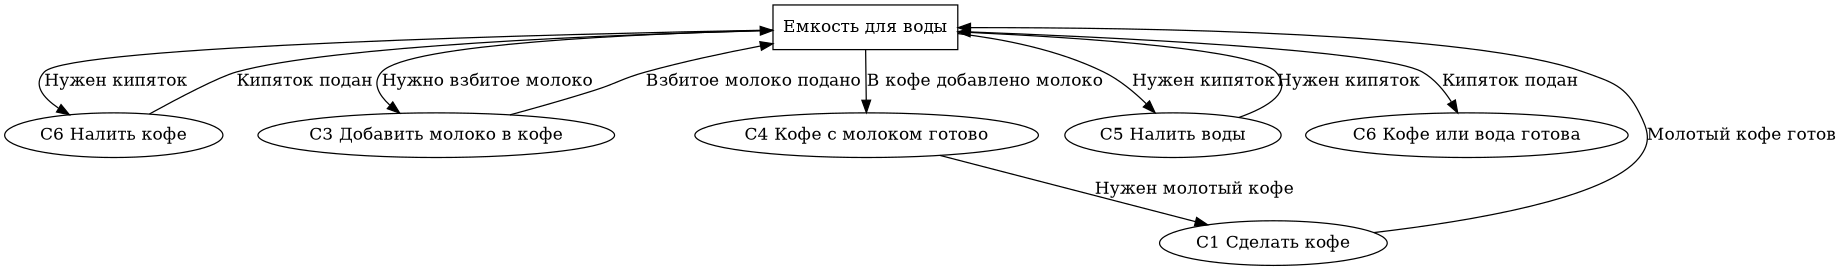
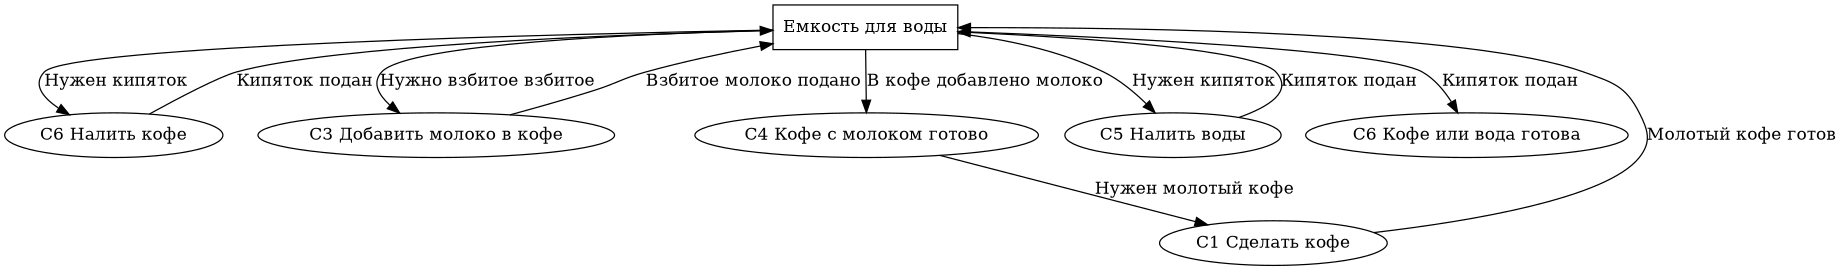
edge "Емкость для воды" -> "C3 Добавить молоко в кофе": label "Нужно взбитое молоко" -> "Нужно взбитое взбитое"
edge "C5 Налить воды" -> "Емкость для воды": label "Нужен кипяток" -> "Кипяток подан"
